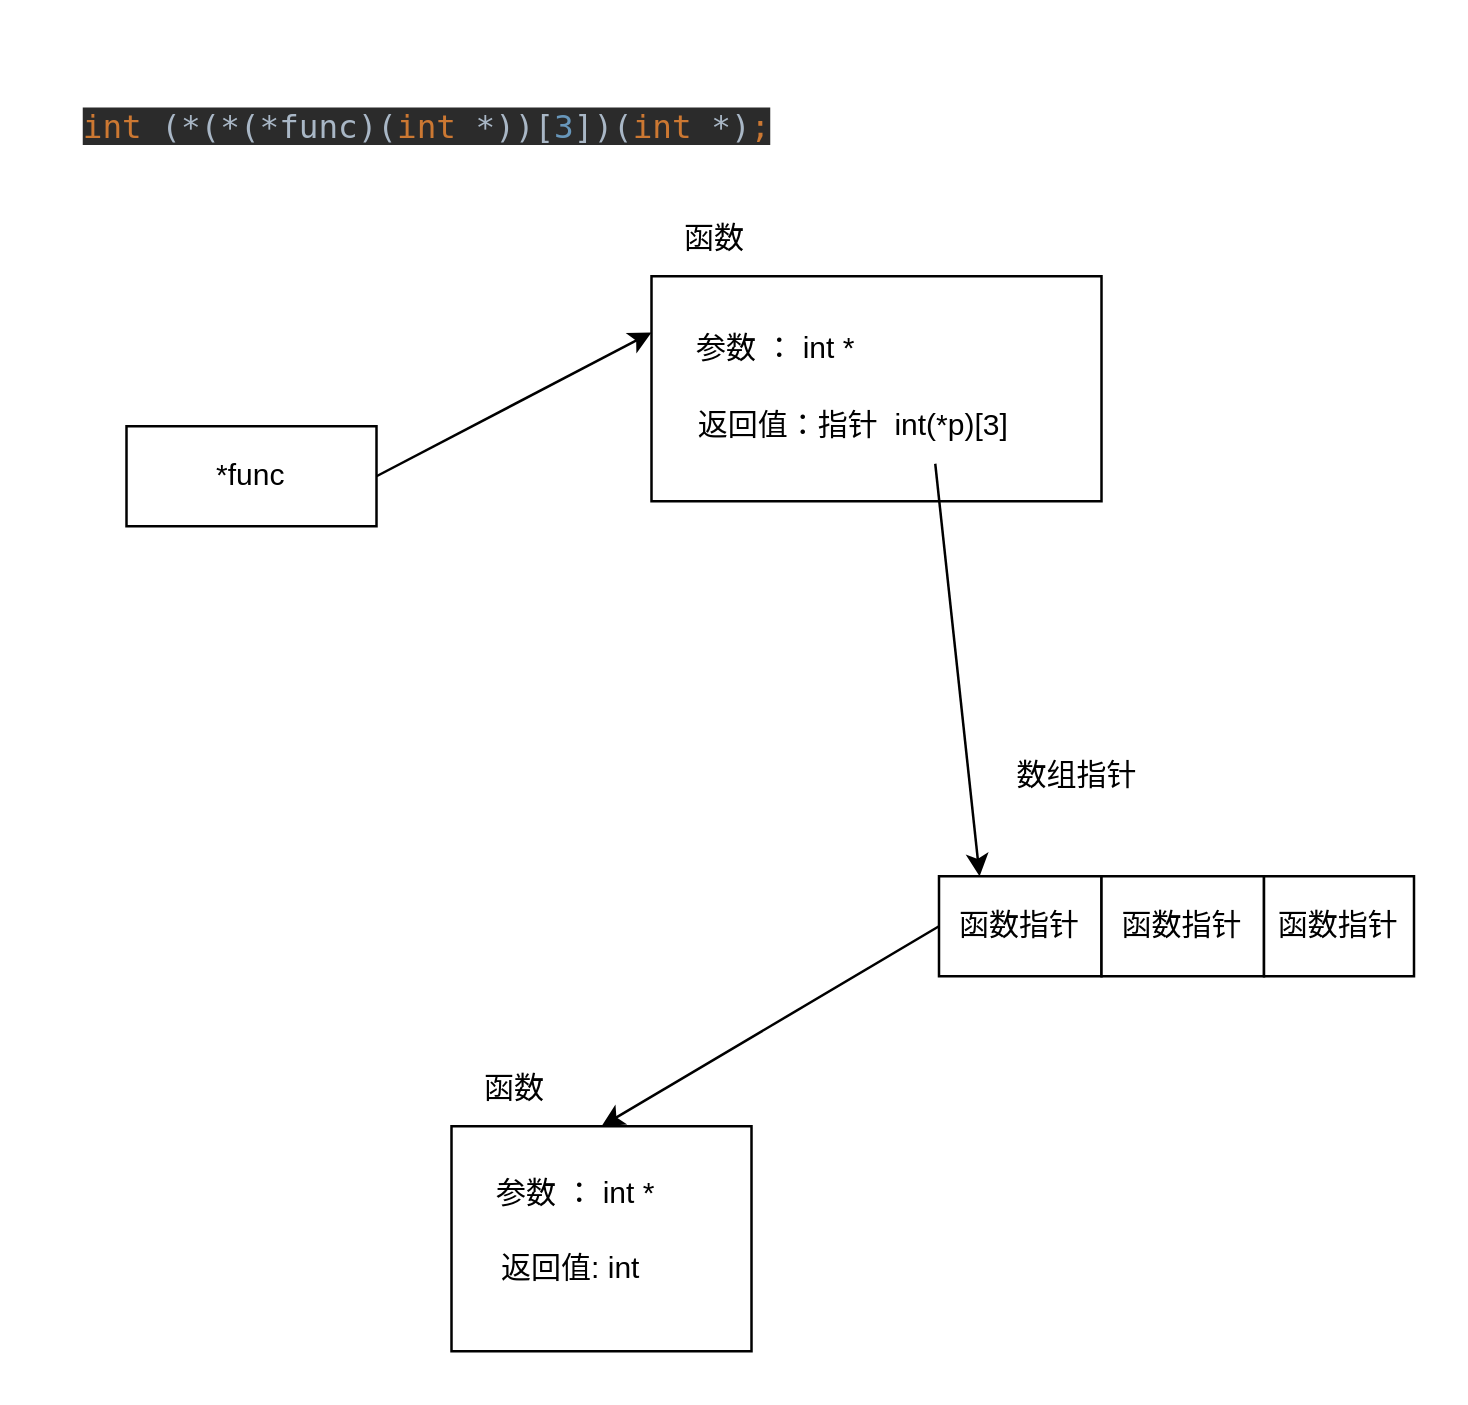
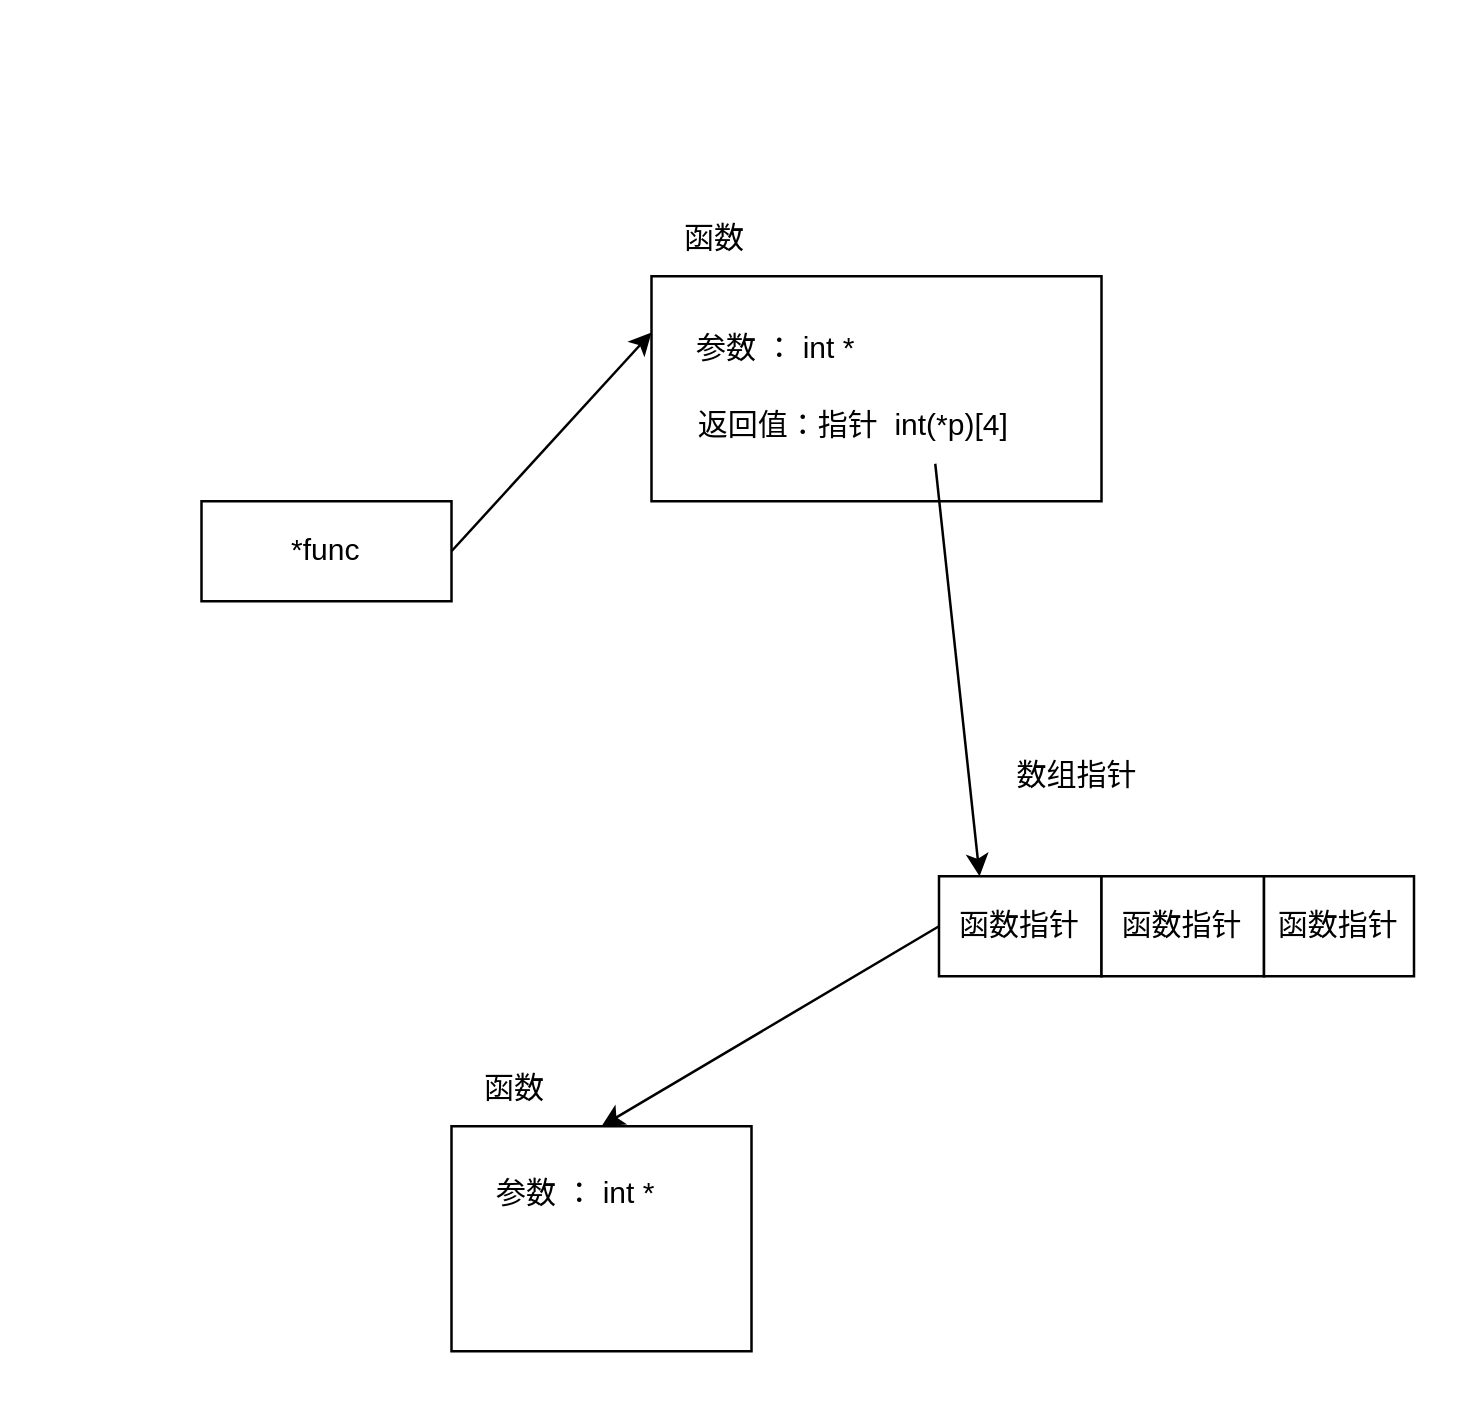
node "int (*(*(*func)(int *))[3])(int *);": removed
node "返回值：指针 int(*p)[3]": label "返回值：指针 int(*p)[3]" -> "返回值：指针 int(*p)[4]"
node "*func": moved (251, 476) -> (326, 551)
node "返回值: int": removed
